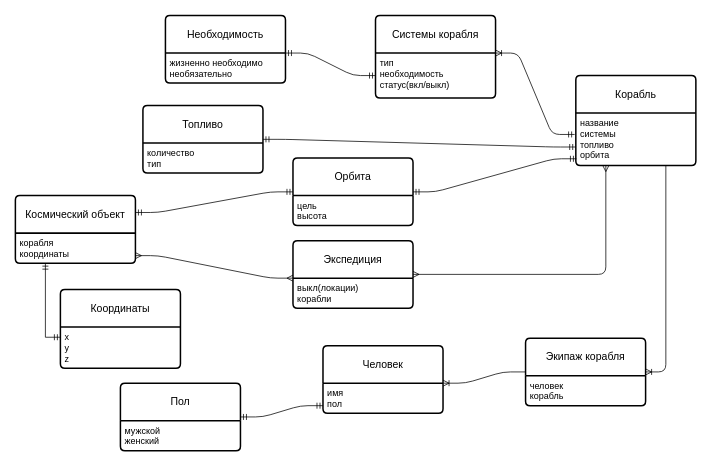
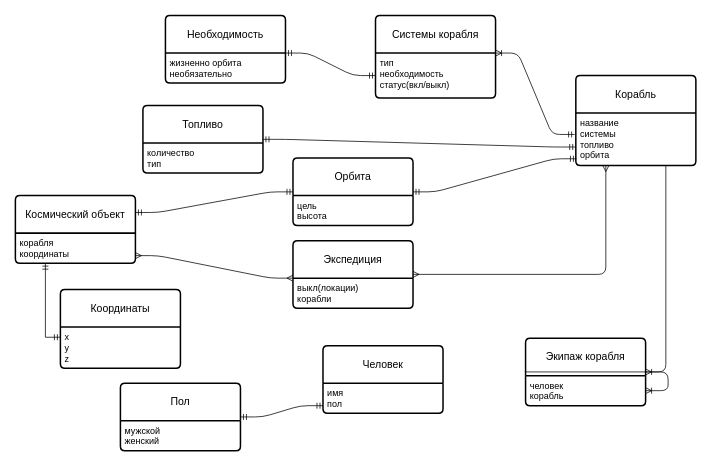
node "жизненно необходимо необязательно": label "жизненно необходимо необязательно" -> "жизненно орбита необязательно"
edge "Экипаж корабля" -> "имя пол": now "Экипаж корабля" -> "человек корабль"
